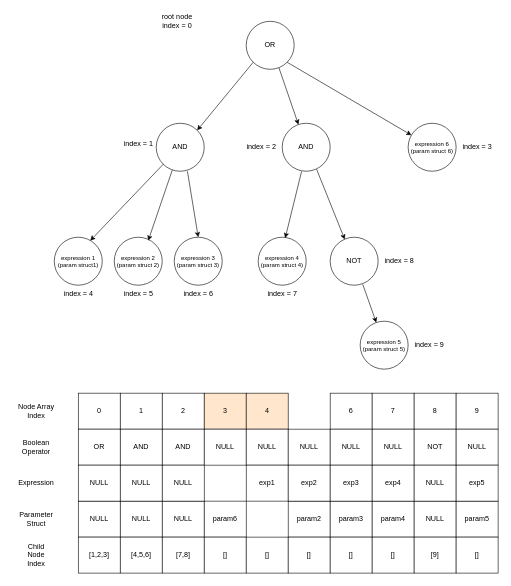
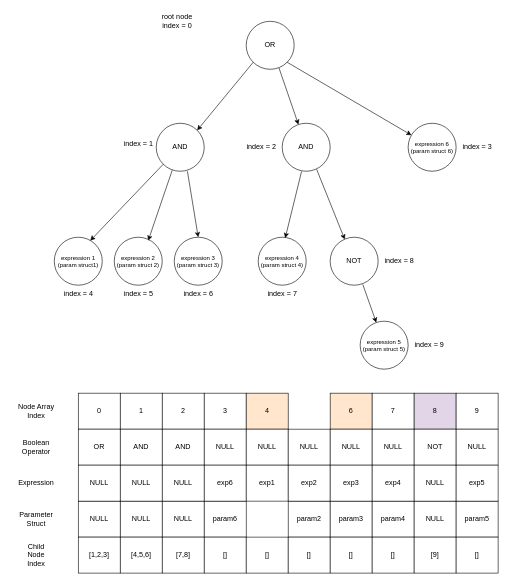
node "3": fillcolor #ffe6cc -> #ffffff
node "6": fillcolor #ffffff -> #ffe6cc
node "8": fillcolor #ffffff -> #e1d5e7
node "exp6": added
